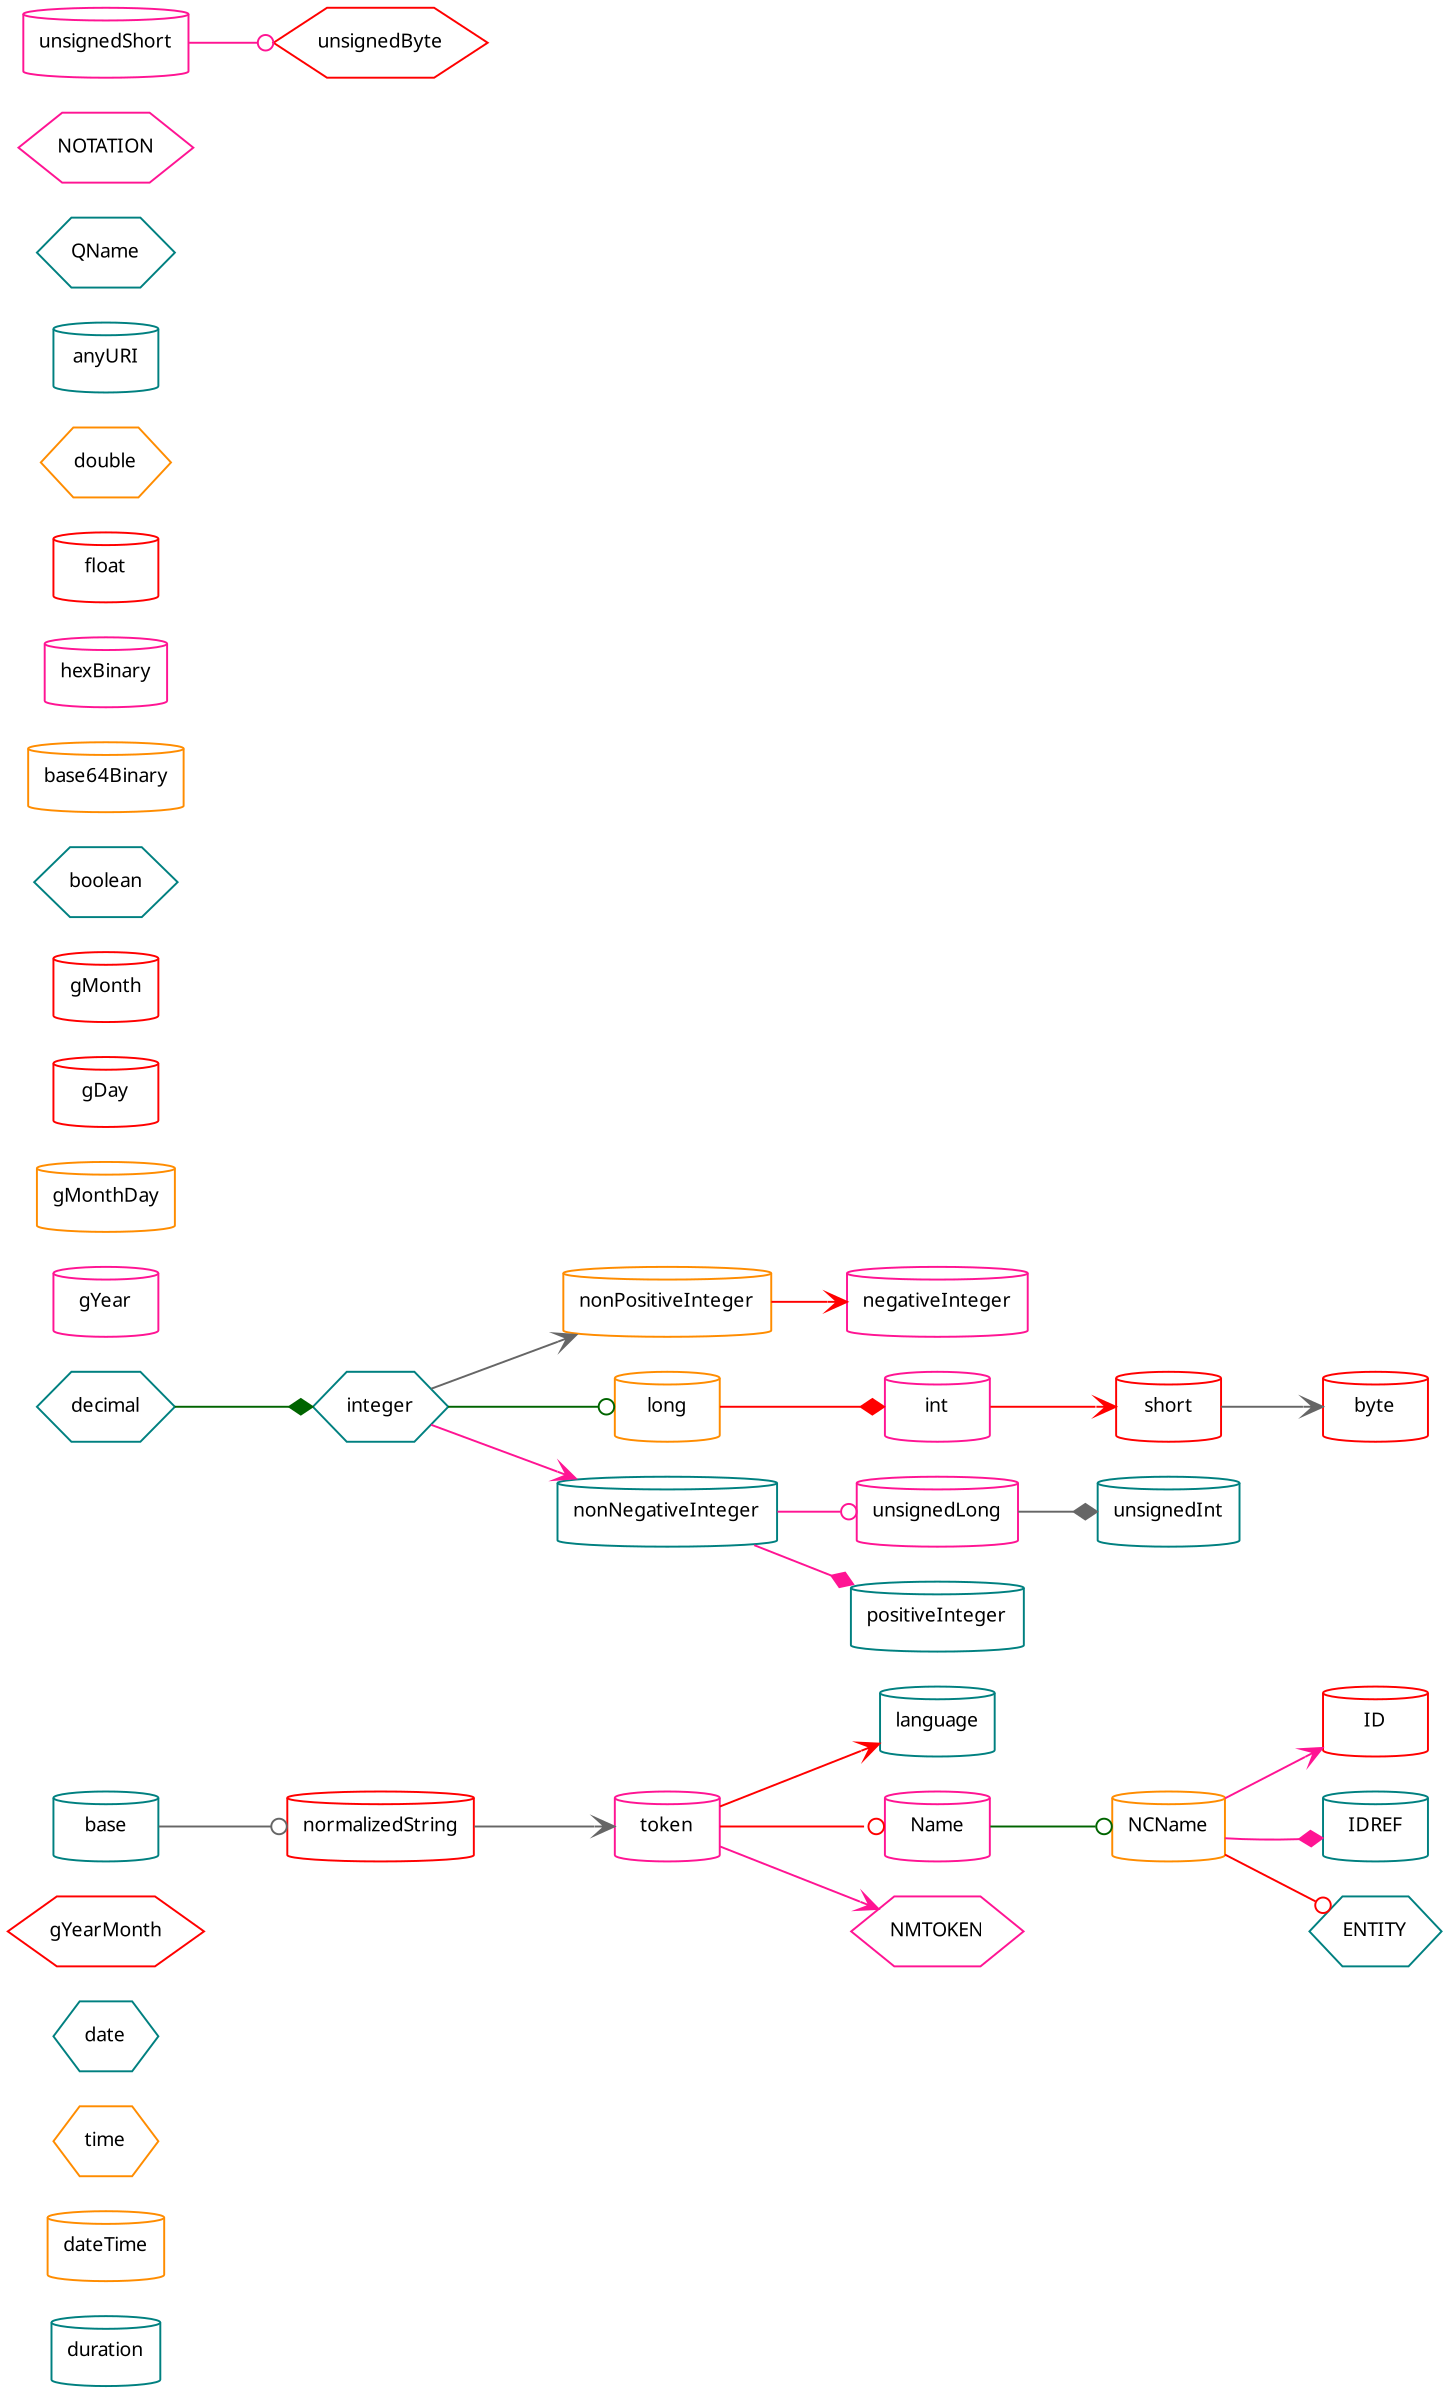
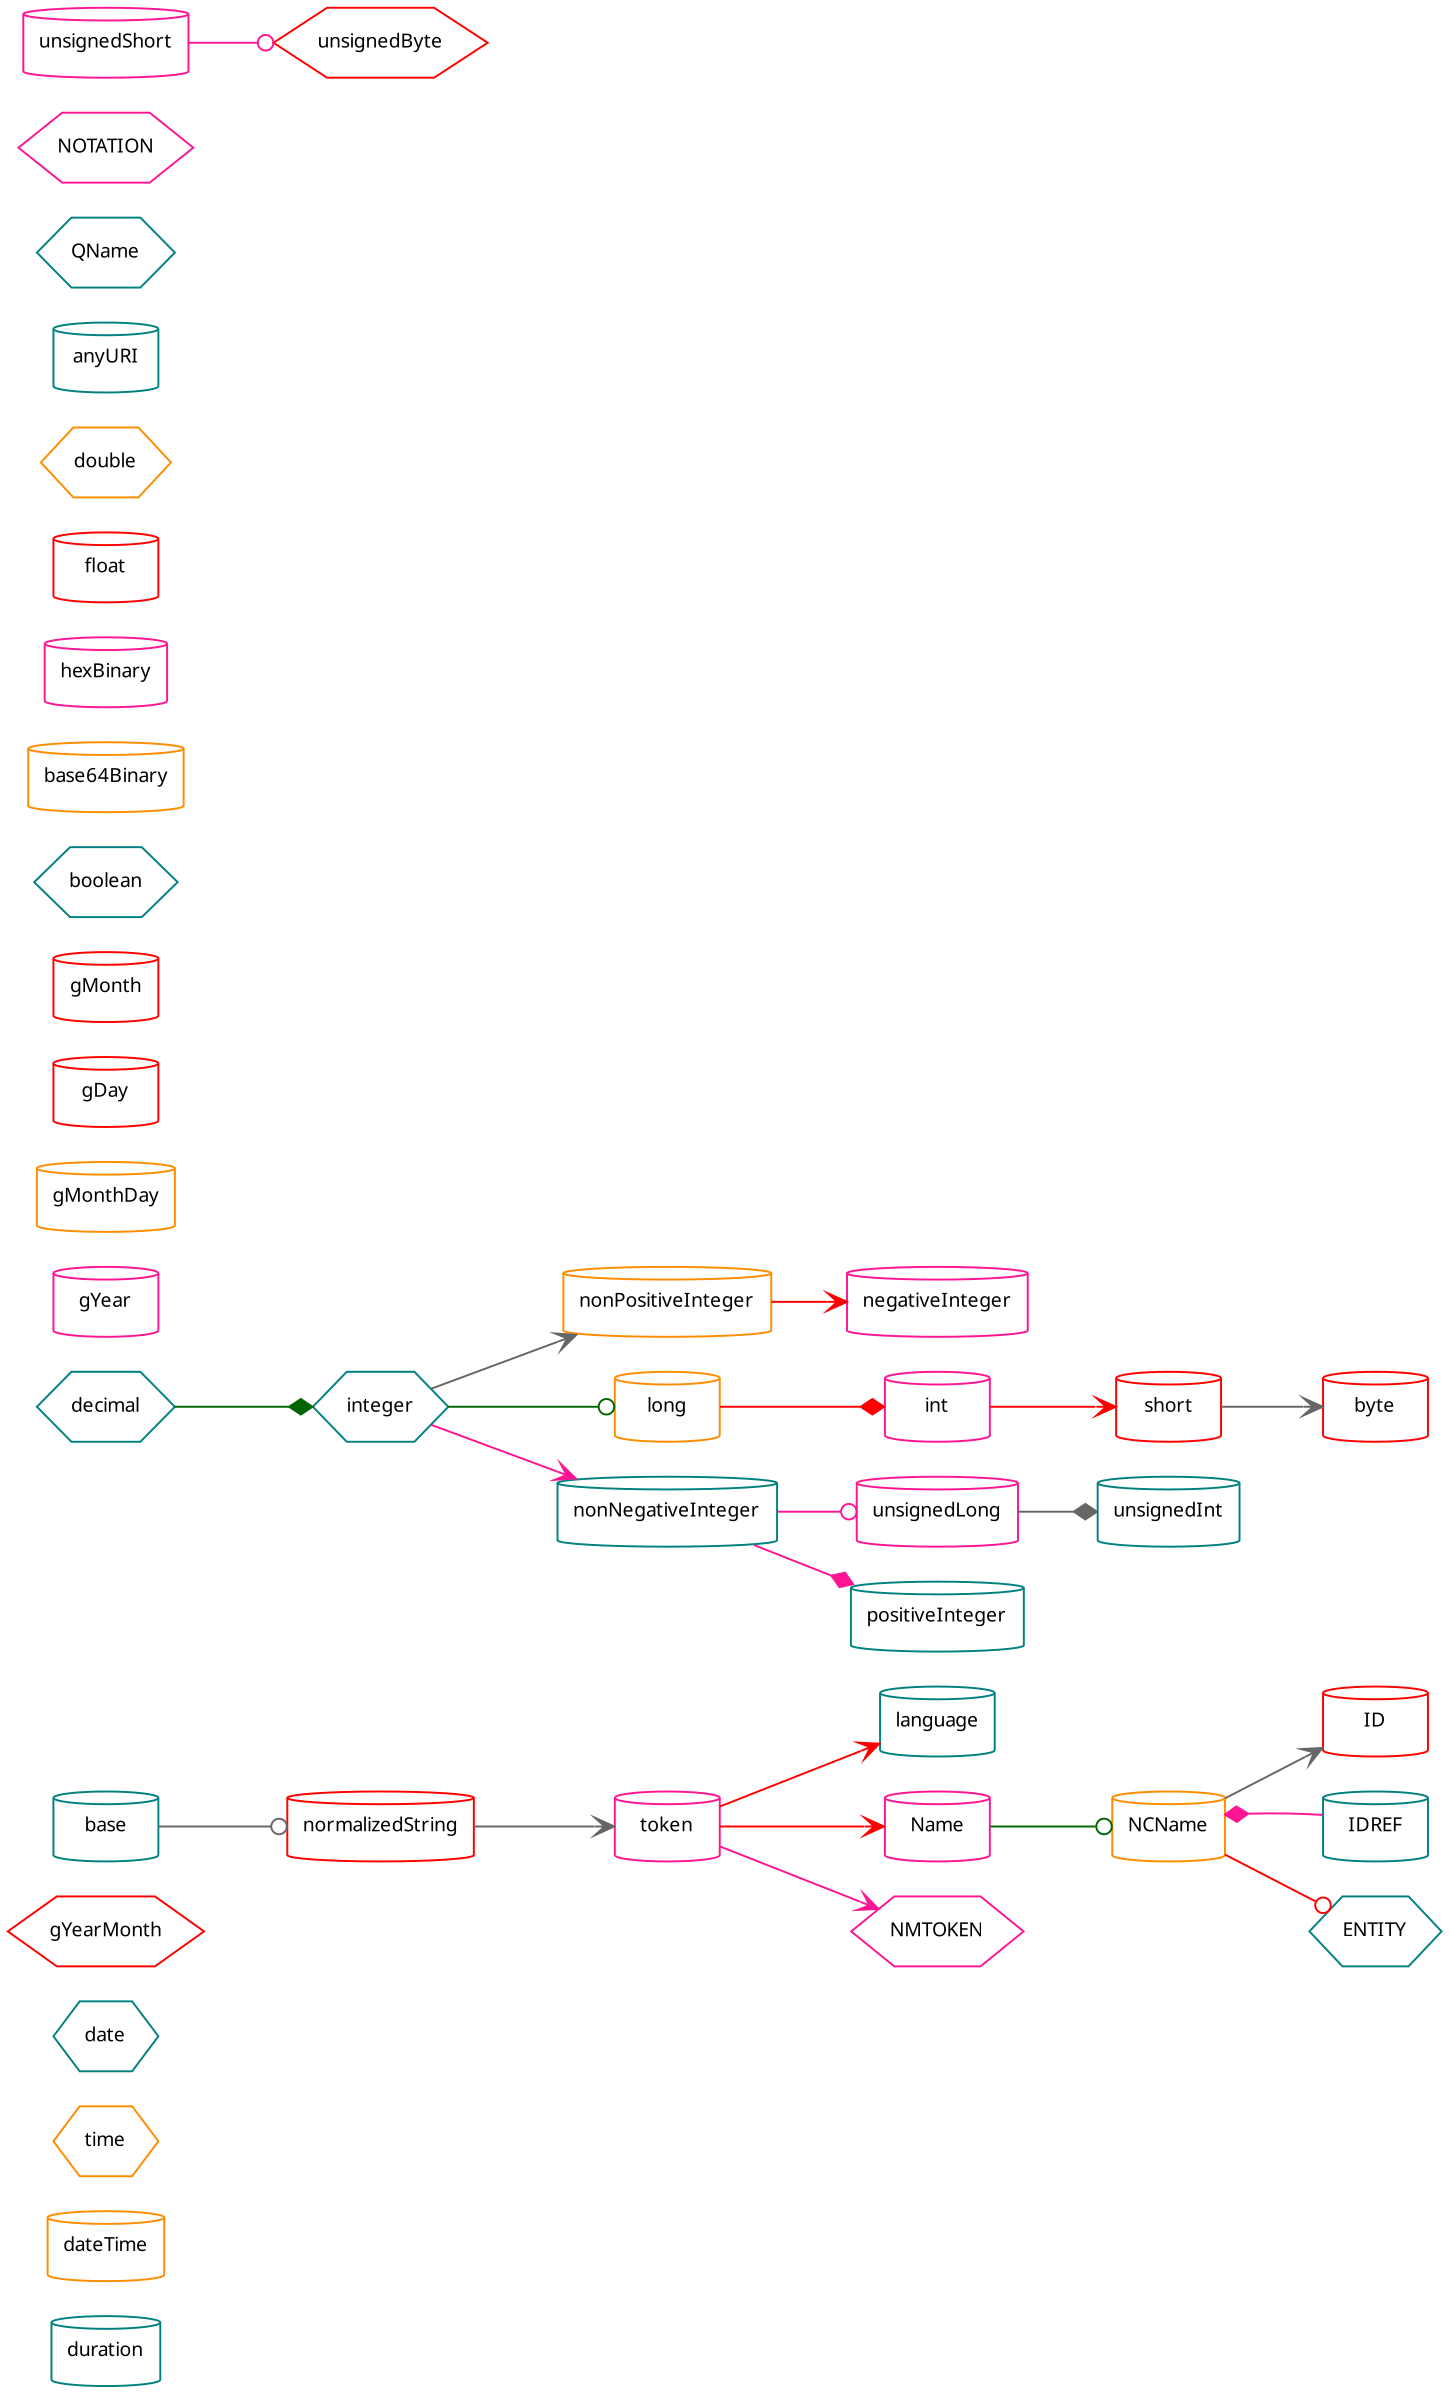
edge "NCName" -> "ID": color deeppink -> gray40
edge "token" -> "Name": arrowhead odot -> vee
edge "NCName" -> "IDREF": reversed
